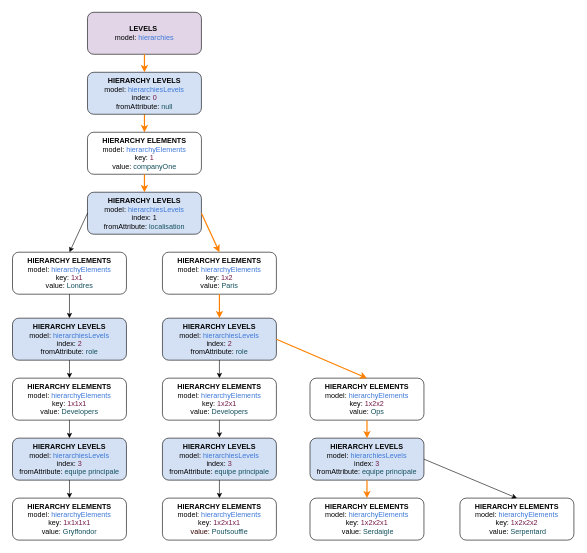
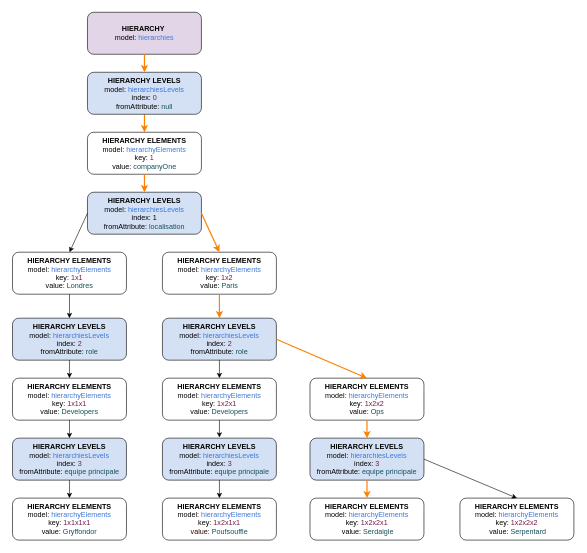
node "LEVELS model: hierarchies": label "LEVELS model: hierarchies" -> "HIERARCHY model: hierarchies"
